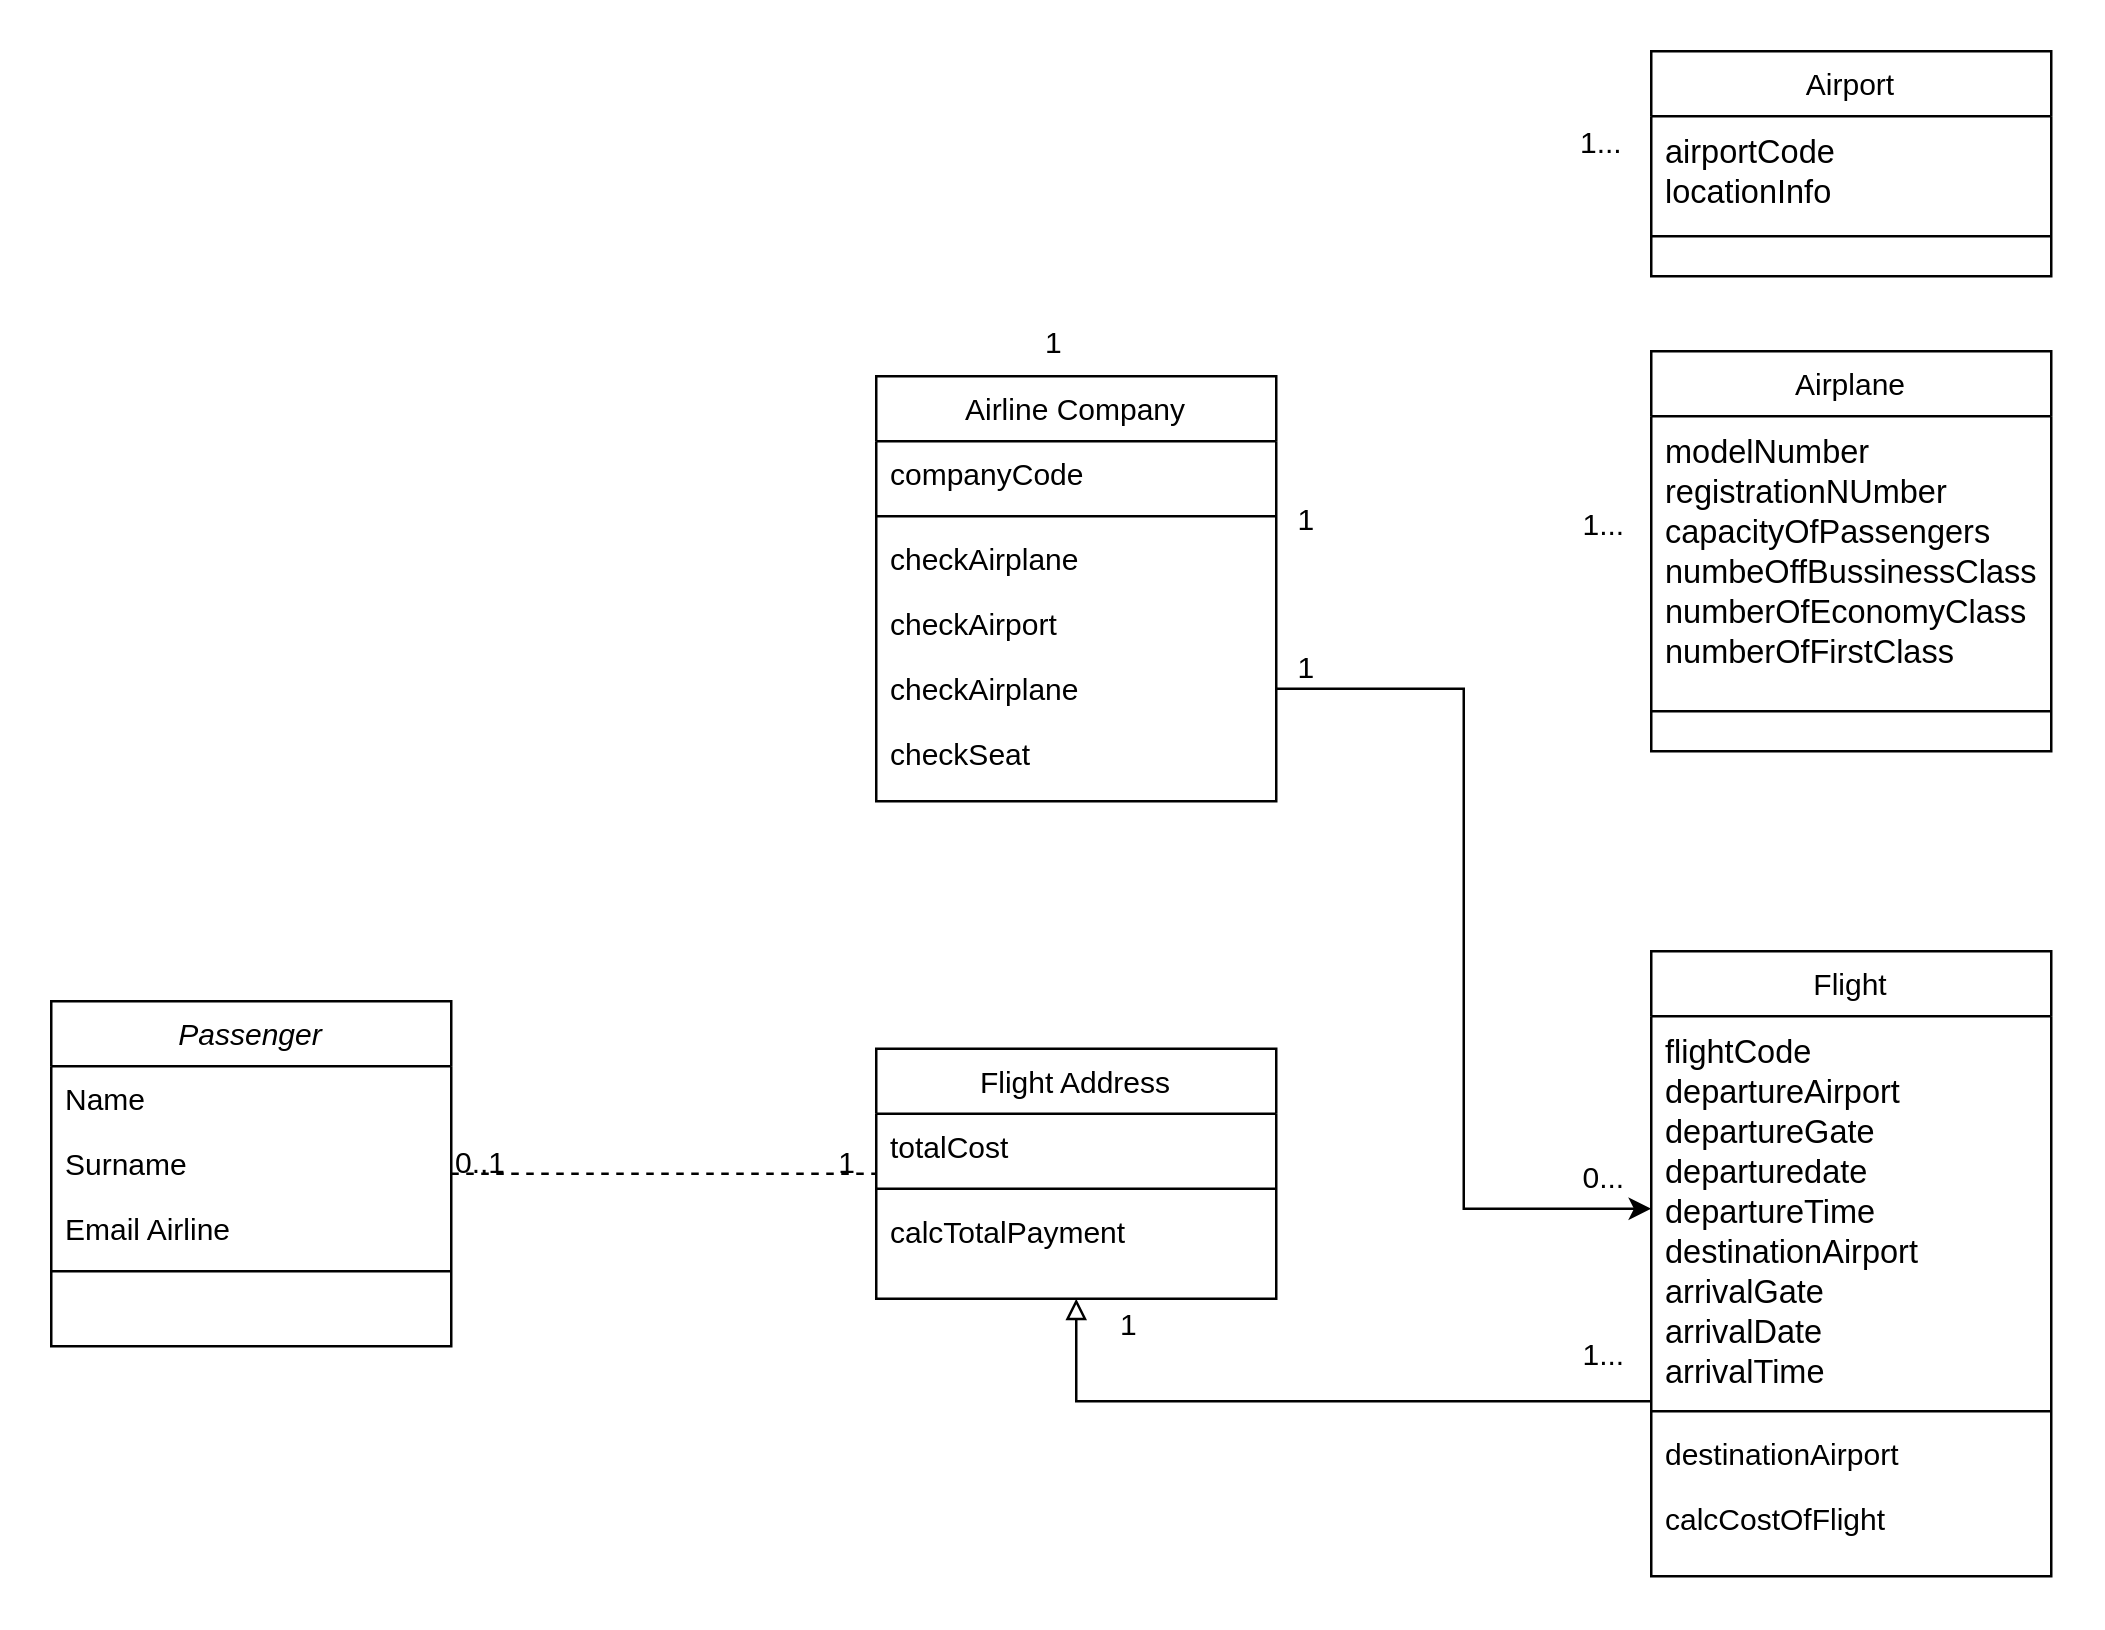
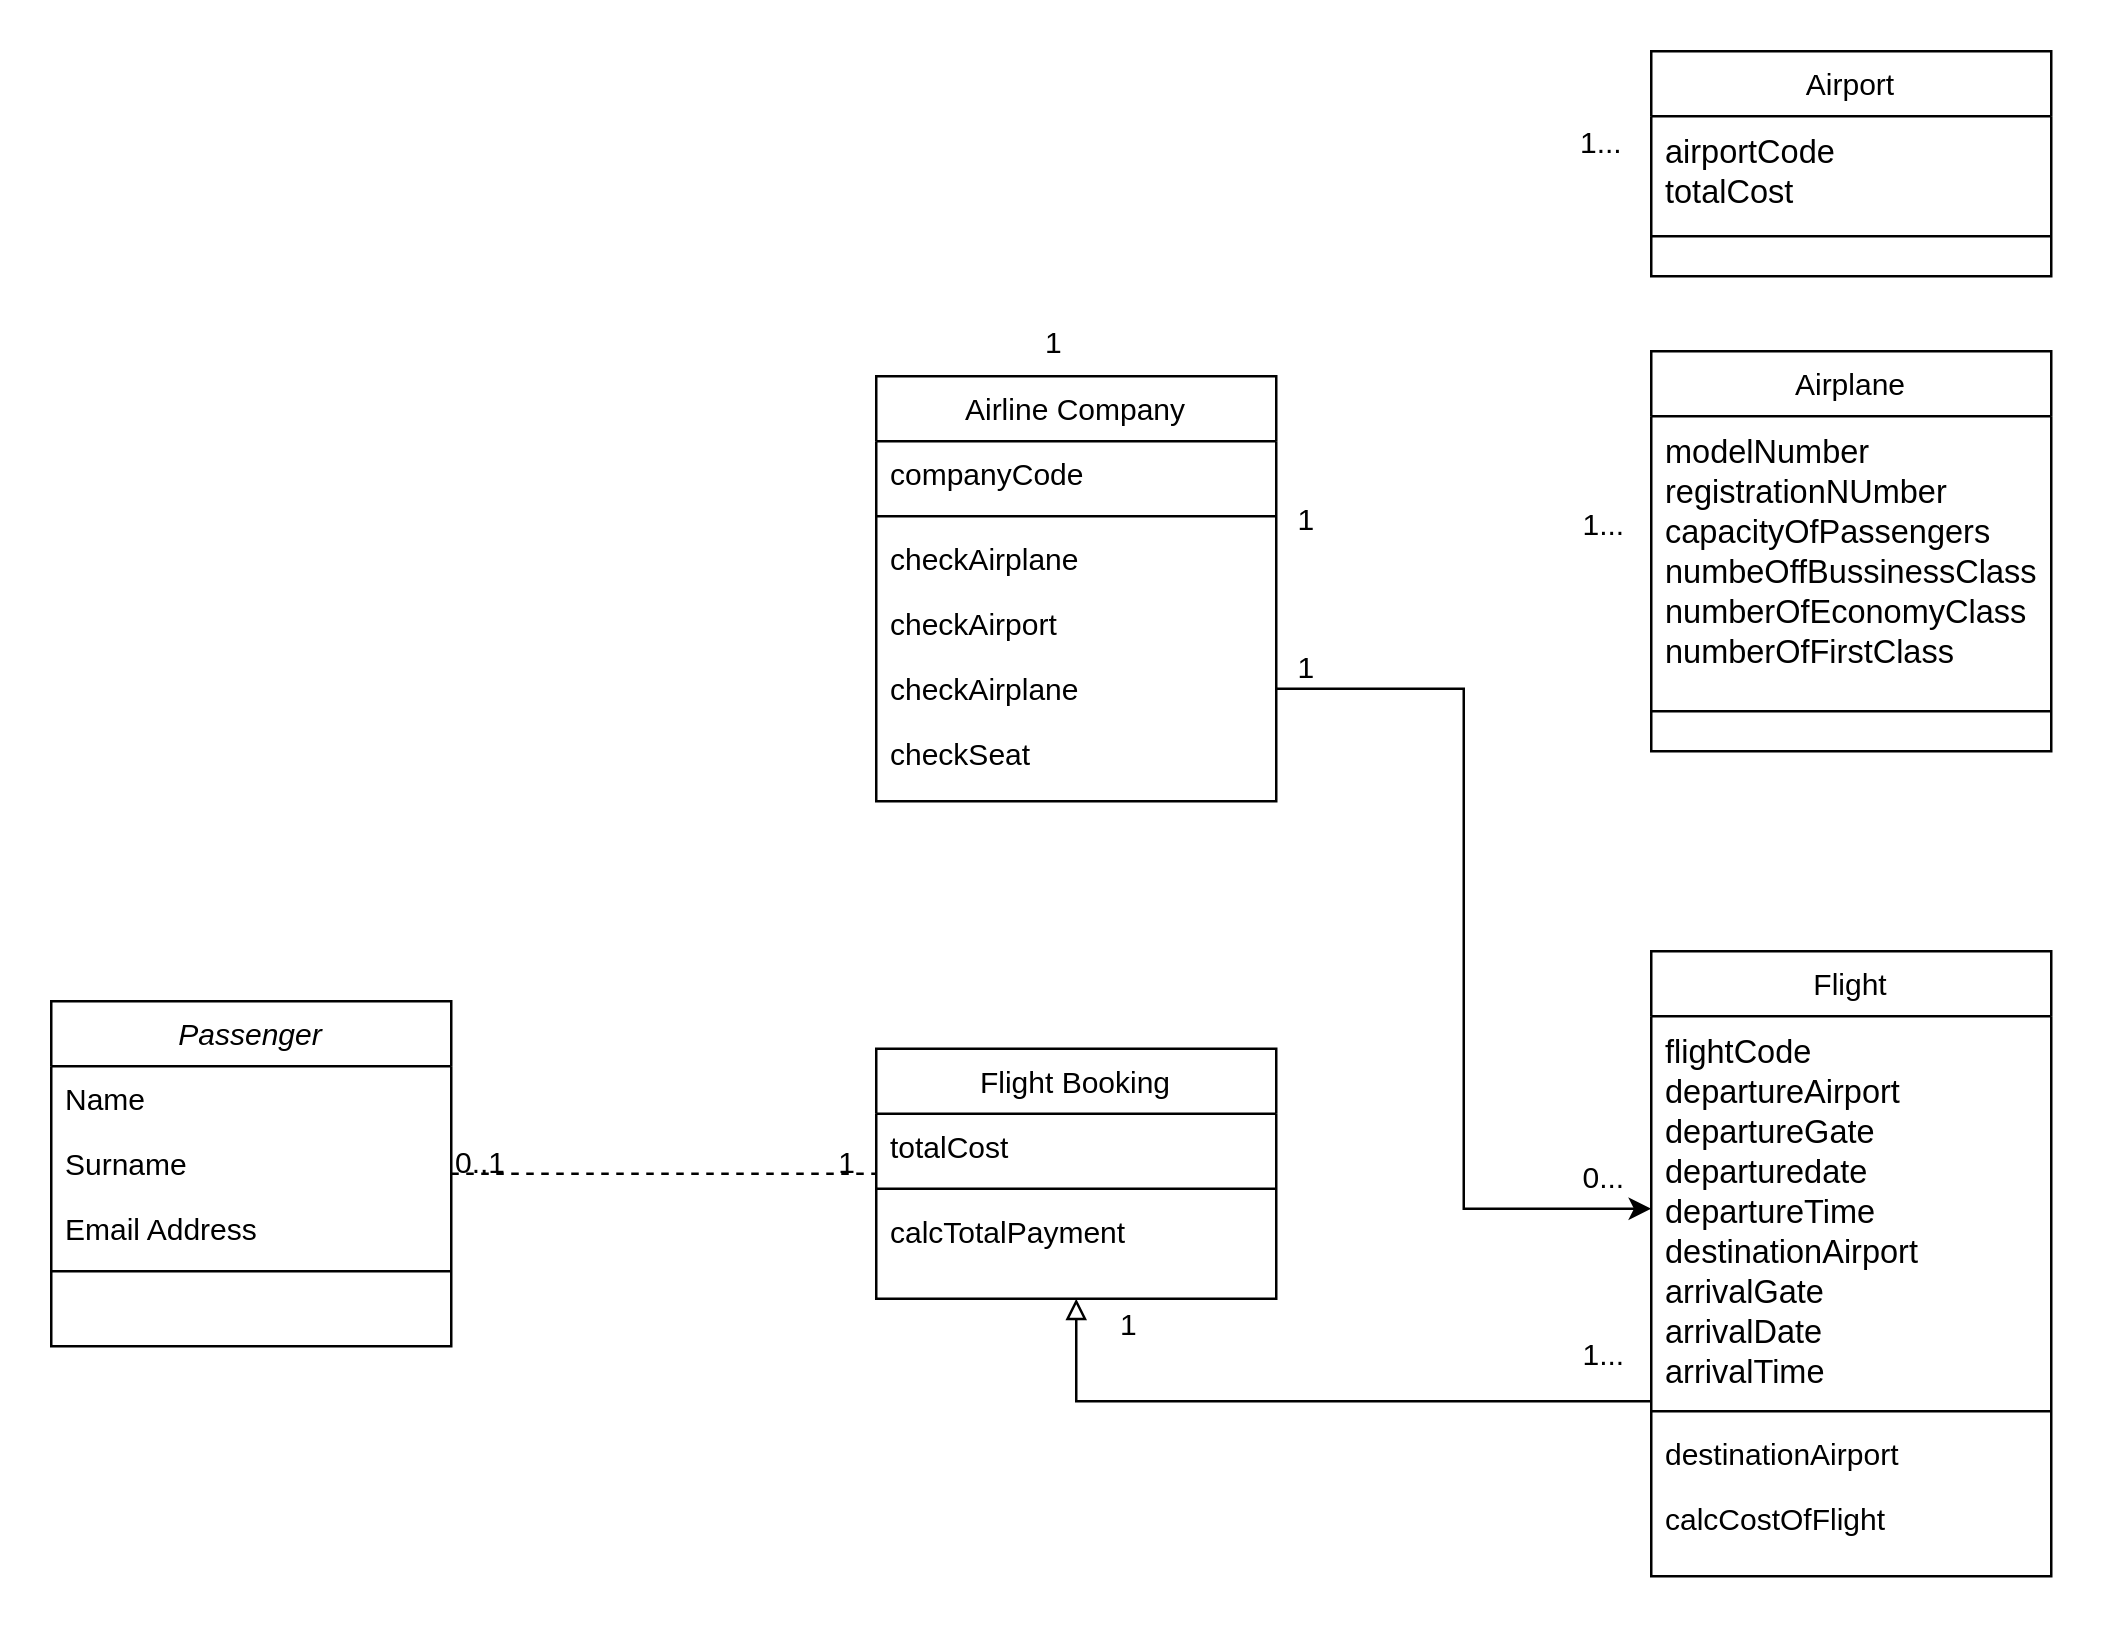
node "airportCode locationInfo": label "airportCode locationInfo" -> "airportCode totalCost"
node "Flight Address": label "Flight Address" -> "Flight Booking"
node "Email Airline": label "Email Airline" -> "Email Address"
